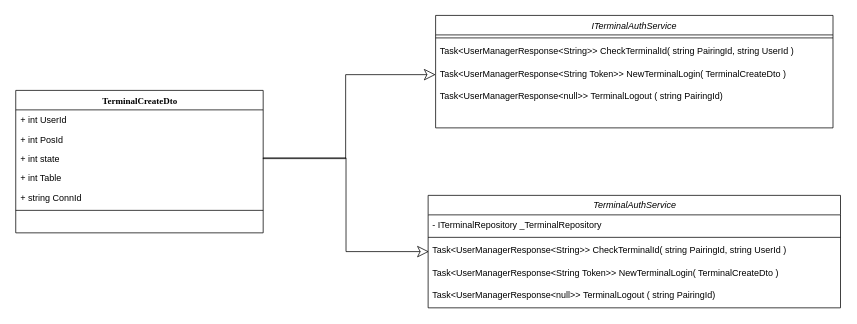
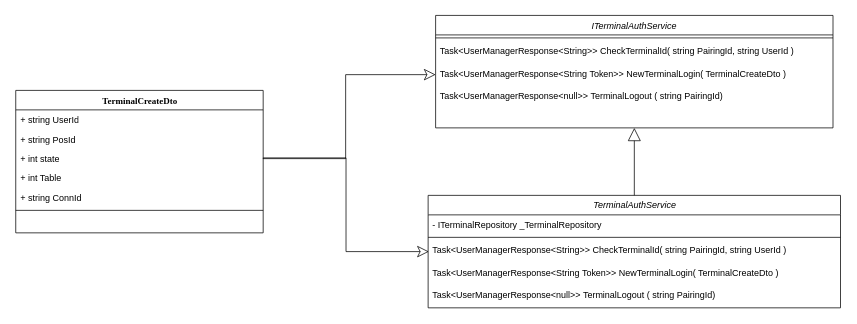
node "+ int UserId": label "+ int UserId" -> "+ string UserId"
node "+ int PosId": label "+ int PosId" -> "+ string PosId"
edge "TerminalAuthService" -> "ITerminalAuthService": added
